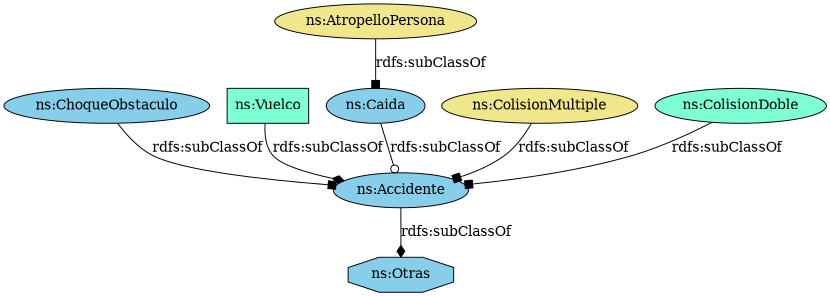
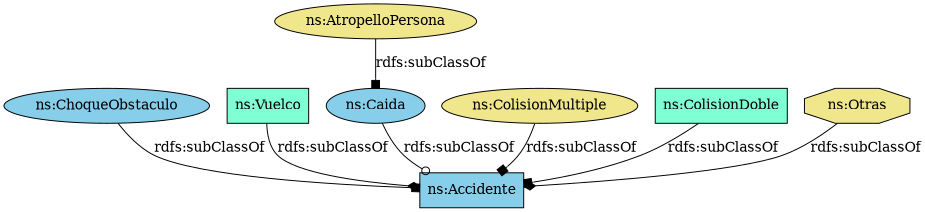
node "ns:ColisionDoble": shape ellipse -> box
node "ns:Accidente": shape ellipse -> box
edge "ns:Accidente" -> "ns:Otras": reversed
node "ns:Otras": fillcolor skyblue -> khaki
